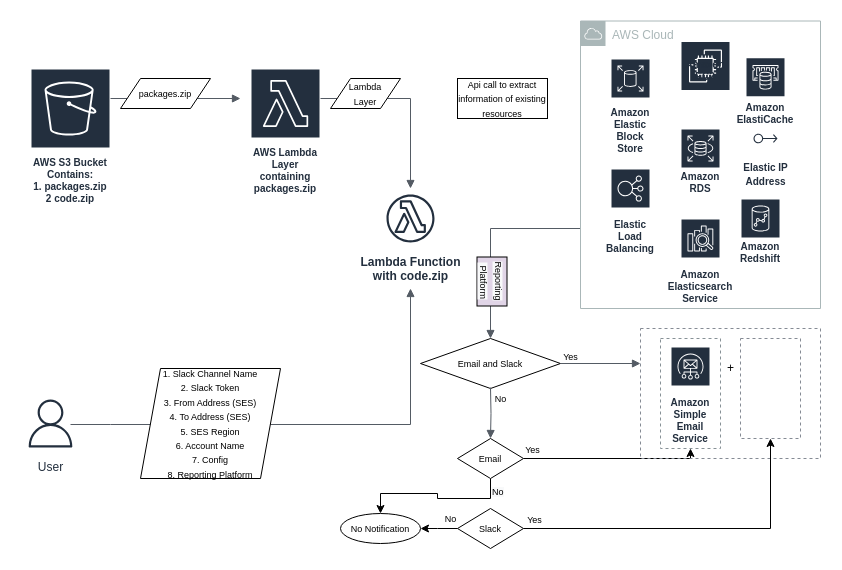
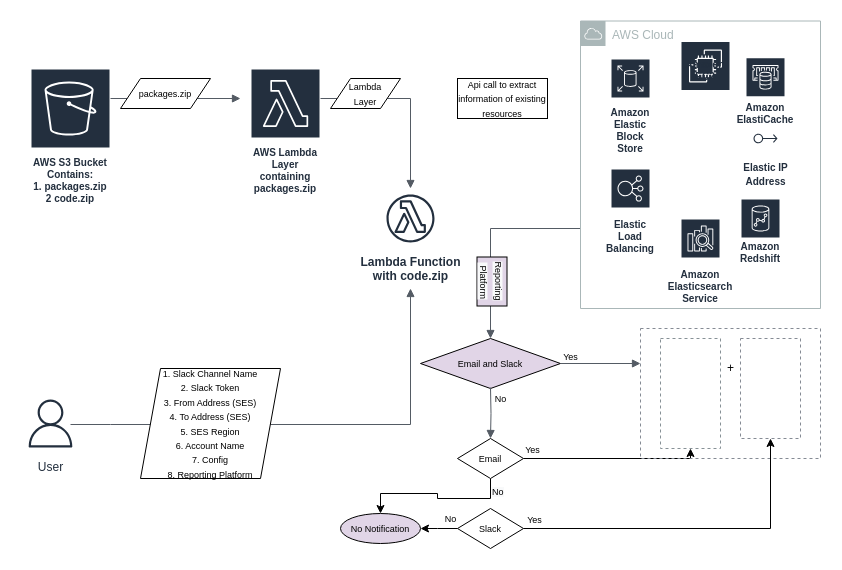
node "Amazon RDS": removed
node "Email and Slack": fillcolor #ffffff -> #e1d5e7
node "Amazon Simple Email Service": removed
node "No Notification": fillcolor #ffffff -> #e1d5e7
